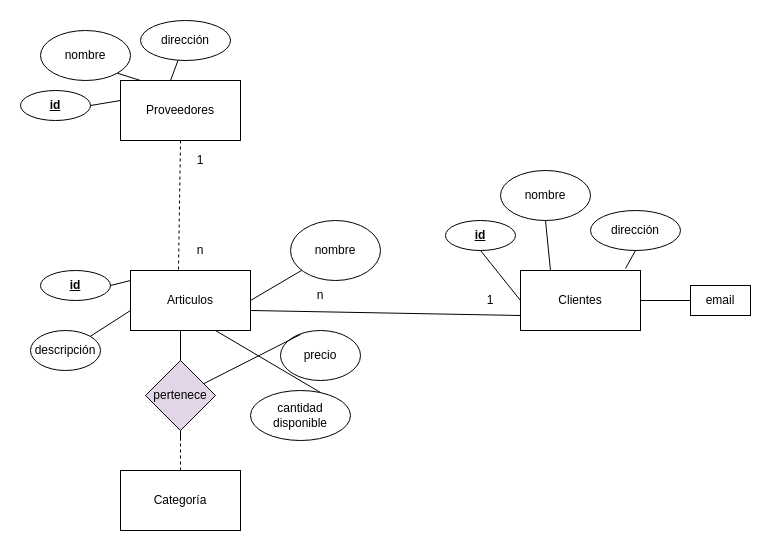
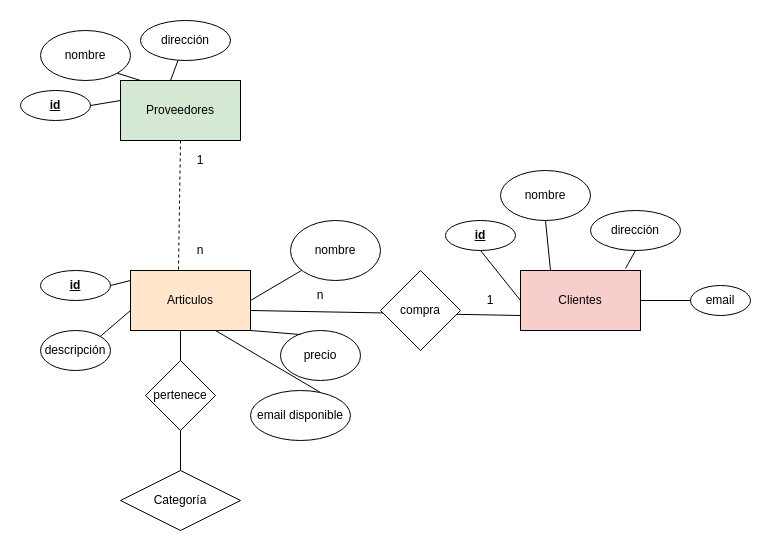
node "Proveedores": fillcolor #ffffff -> #d5e8d4
node "Articulos": fillcolor #ffffff -> #ffe6cc
node "Clientes": fillcolor #ffffff -> #f8cecc
node "email": shape rectangle -> ellipse
node "compra": added
node "descripción": moved (66, 351) -> (76, 351)
edge "precio" -- "pertenece": now "precio" -- "Articulos"
node "pertenece": fillcolor #e1d5e7 -> #ffffff
node "cantidad disponible": label "cantidad disponible" -> "email disponible"
edge "pertenece" -- "Categoría": style dashed -> solid
node "Categoría": shape rectangle -> diamond
